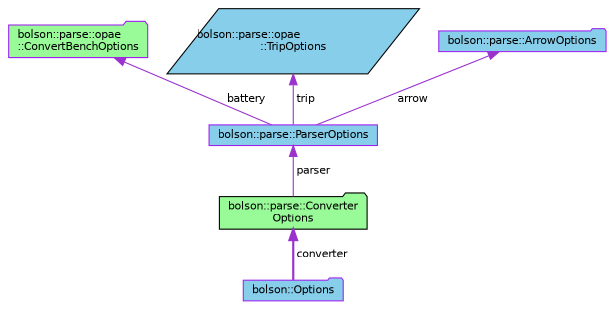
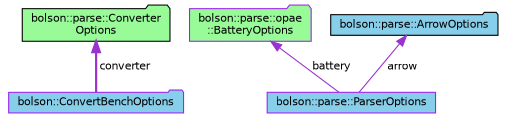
node "bolson::parse::opae ::ConvertBenchOptions": label "bolson::parse::opae ::ConvertBenchOptions" -> "bolson::parse::opae ::BatteryOptions"
node "bolson::parse::opae ::TripOptions": removed
node "bolson::parse::ArrowOptions": color purple -> black
edge "bolson::parse::Converter Options" -> "bolson::parse::ParserOptions": removed, label "parser"
node "bolson::Options": label "bolson::Options" -> "bolson::ConvertBenchOptions"
